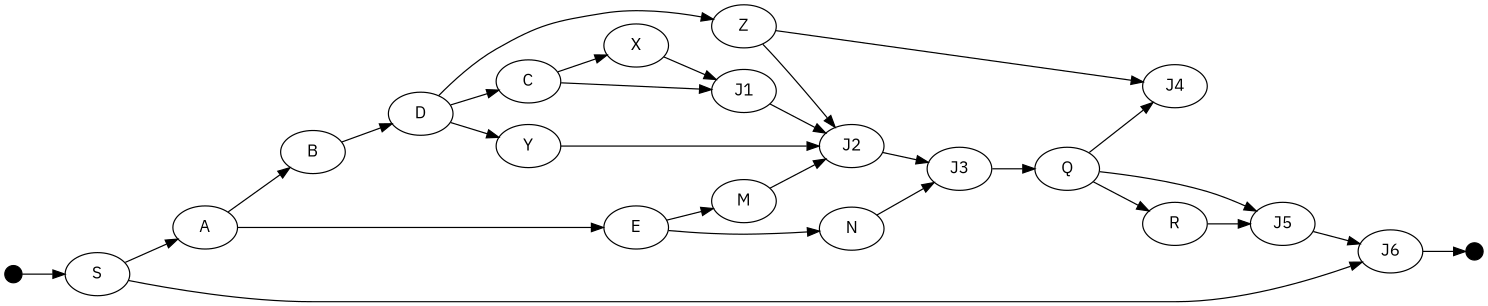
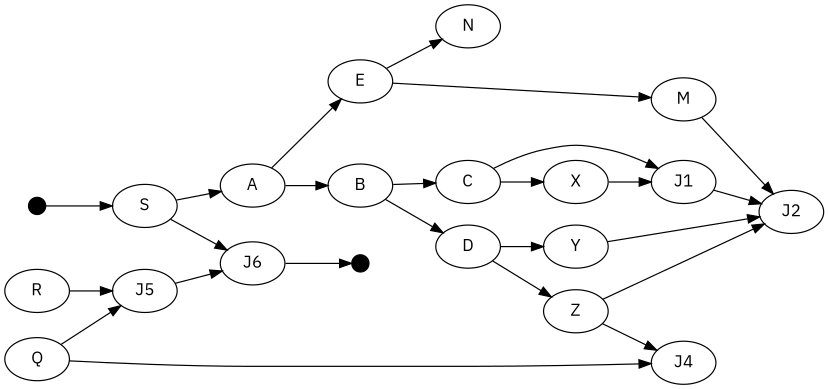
edge "D" -> "C": now "B" -> "C"
node "J3": removed
edge "Q" -> "R": removed
